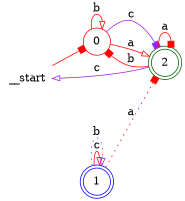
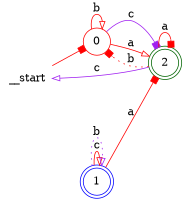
edge "2" -> "0": style solid -> dotted
edge "1" -> "2": style dotted -> solid
